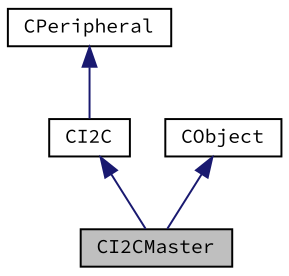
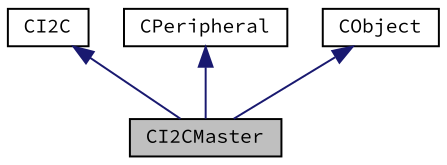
edge "CI2C" -> "CPeripheral": now "CI2CMaster" -> "CPeripheral"
